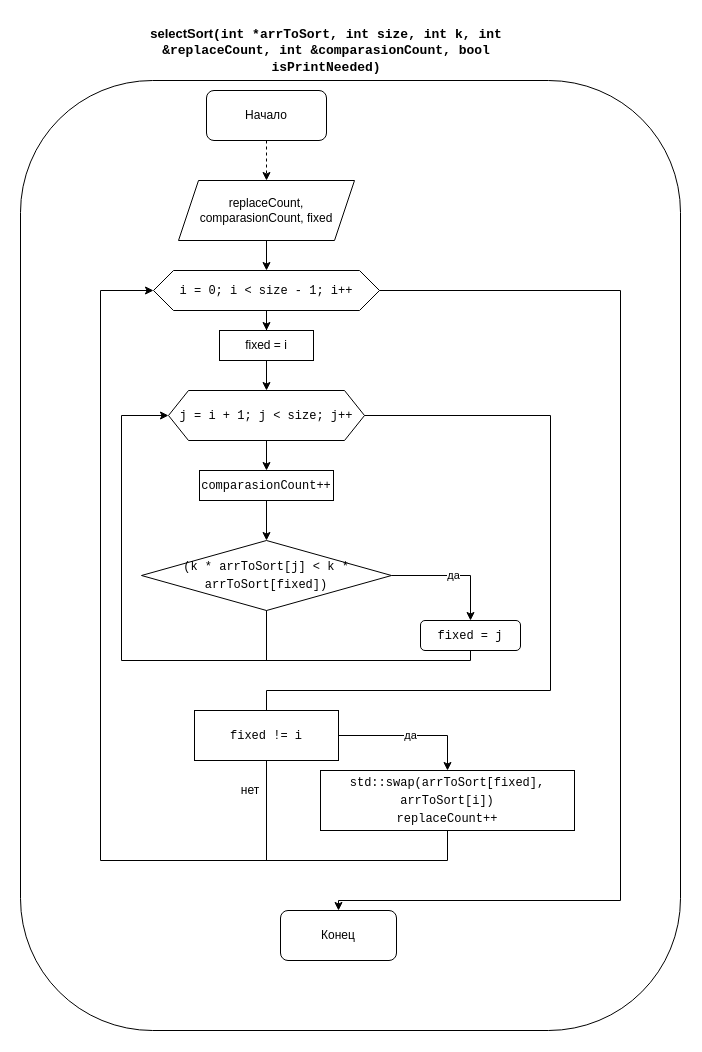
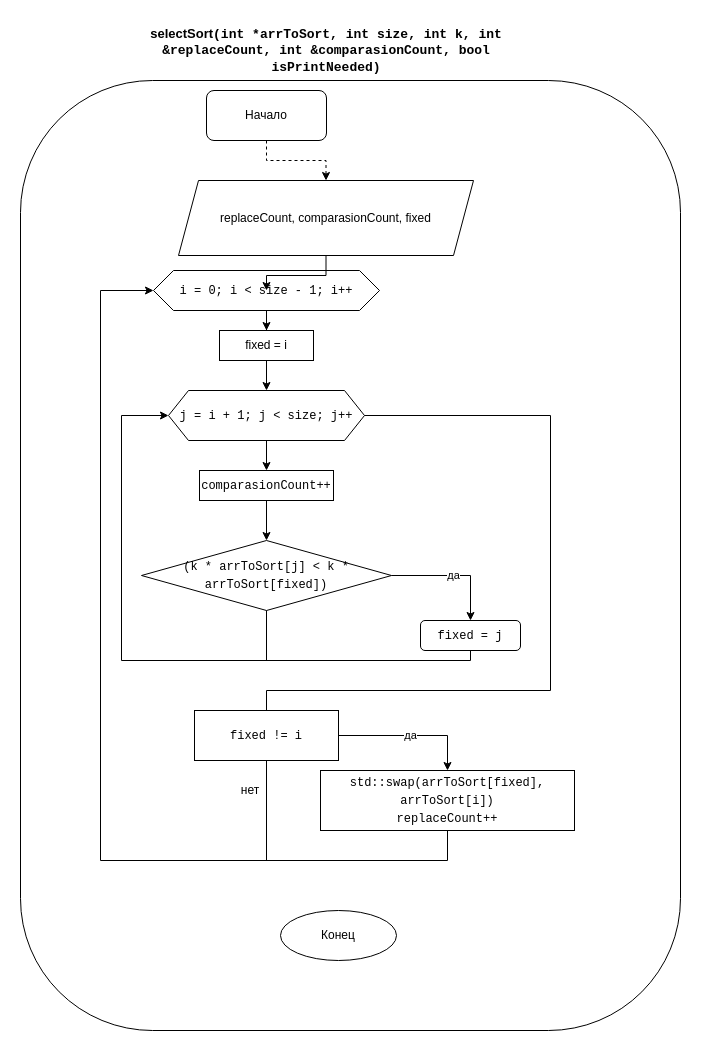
node "replaceCount, comparasionCount, fixed": size 176x60 -> 295x75
edge "i = 0; i < size - 1; i++" -> "Конец": removed
node "Конец": shape rounded rectangle -> ellipse
